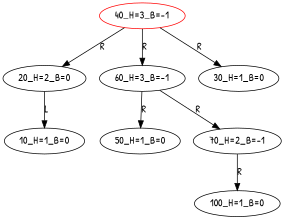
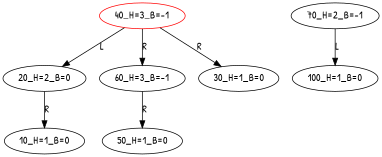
edge "40_H=3_B=-1" -> "20_H=2_B=0": label "R" -> "L"
edge "60_H=3_B=-1" -> "70_H=2_B=-1": removed, label "R"
edge "20_H=2_B=0" -> "10_H=1_B=0": label "L" -> "R"
edge "70_H=2_B=-1" -> "100_H=1_B=0": label "R" -> "L"
